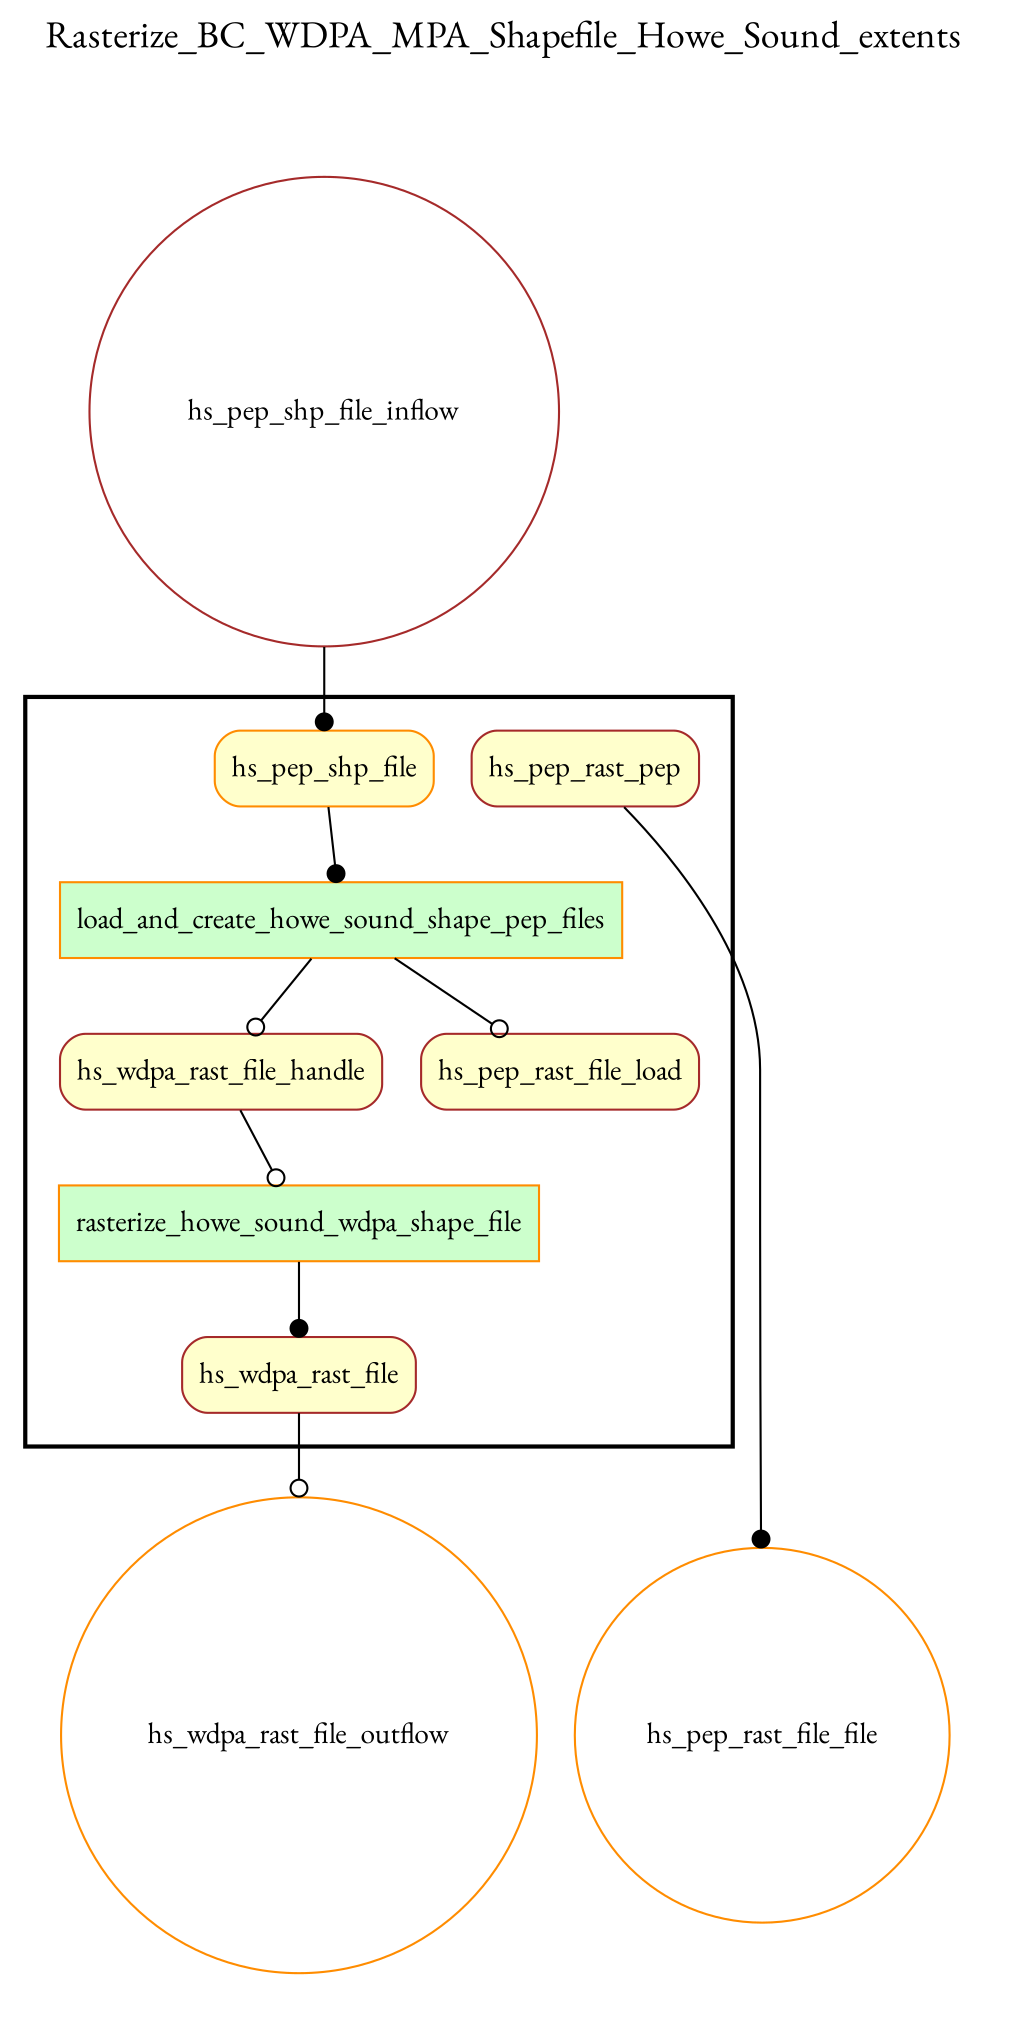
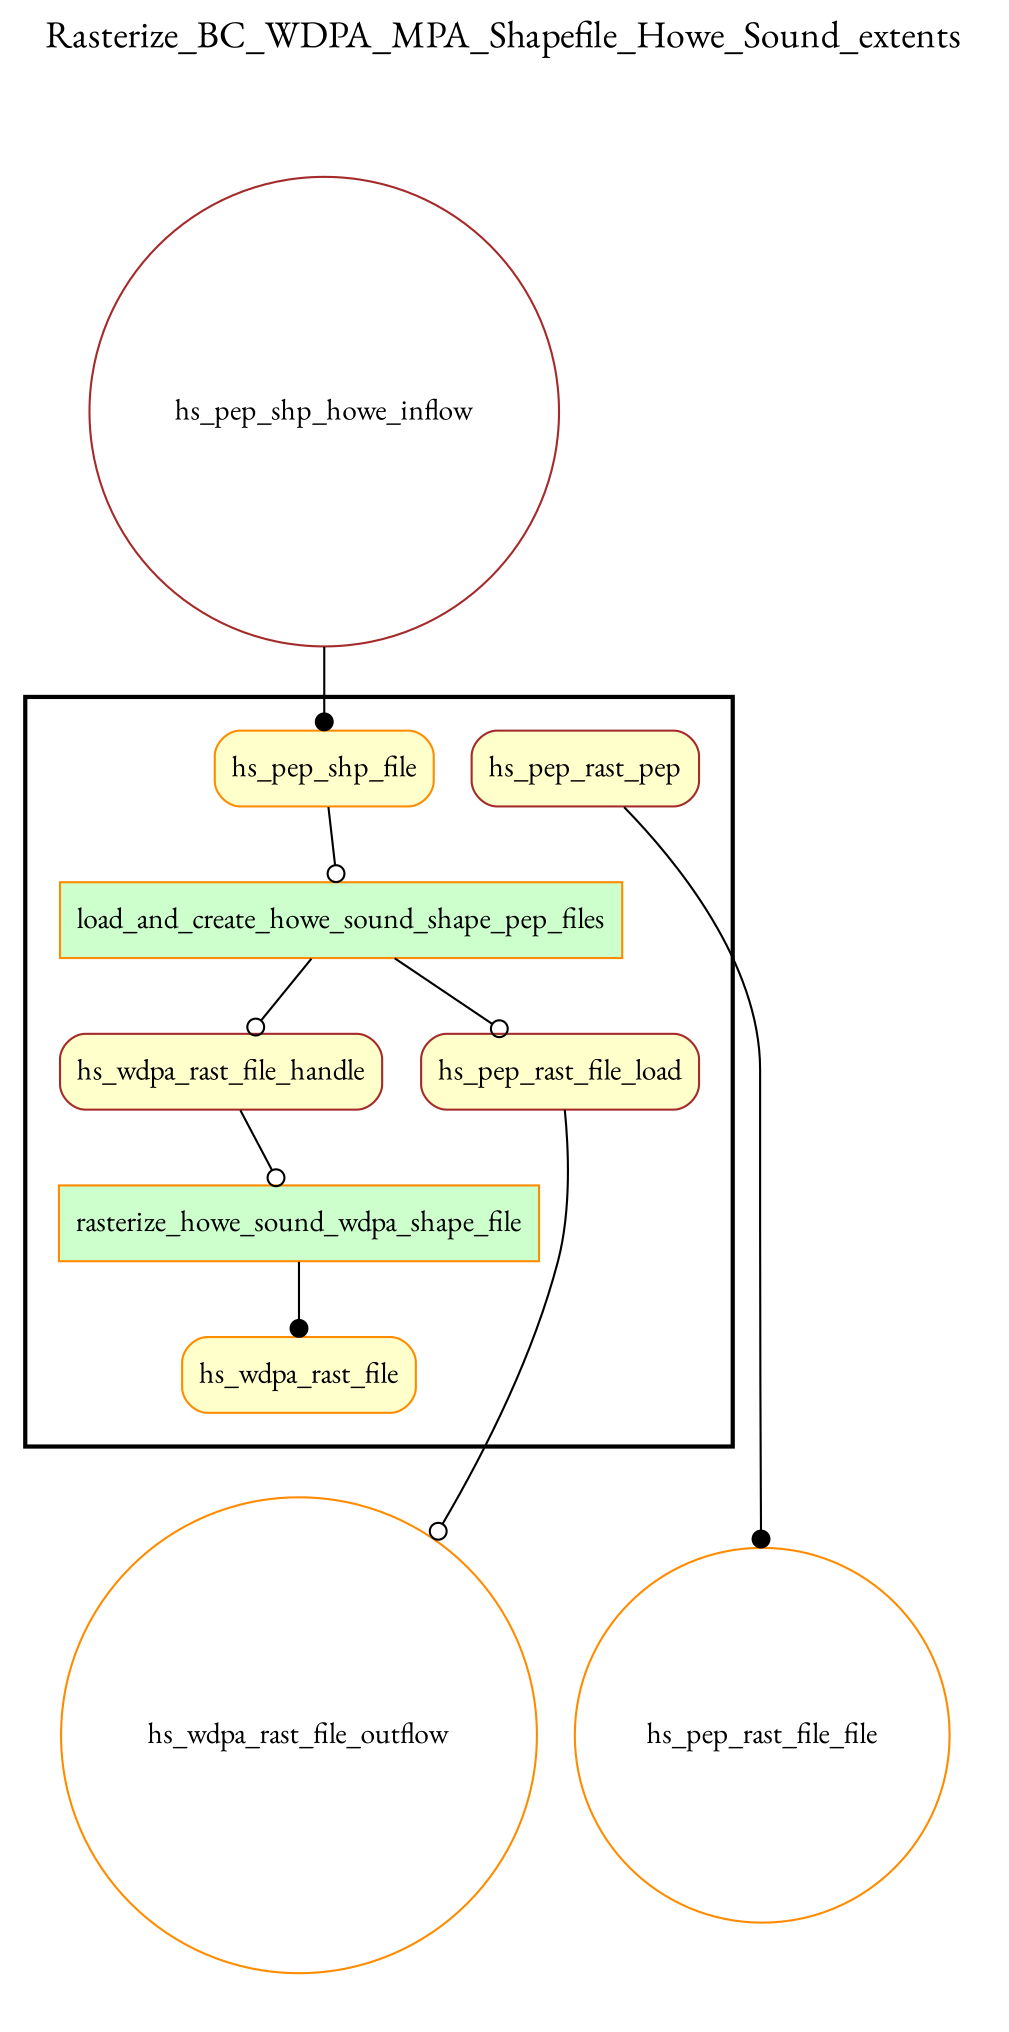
node "hs_pep_shp_file_inflow": label "hs_pep_shp_file_inflow" -> "hs_pep_shp_howe_inflow"
edge "hs_pep_shp_file" -> "load_and_create_howe_sound_shape_pep_files": arrowhead dot -> odot
node "hs_wdpa_rast_file": color brown -> darkorange
edge "hs_wdpa_rast_file" -> "hs_wdpa_rast_file_outflow": now "hs_pep_rast_file_load" -> "hs_wdpa_rast_file_outflow"
